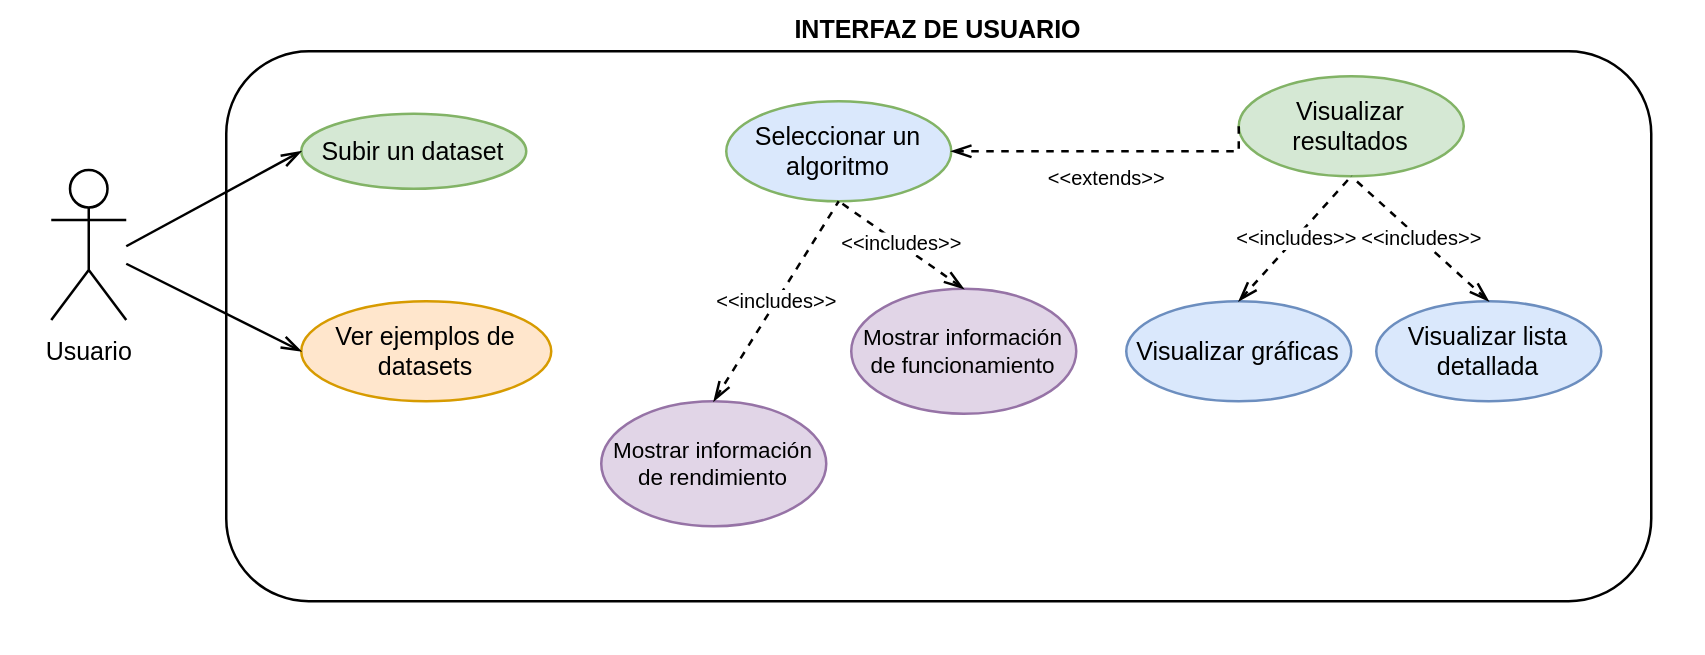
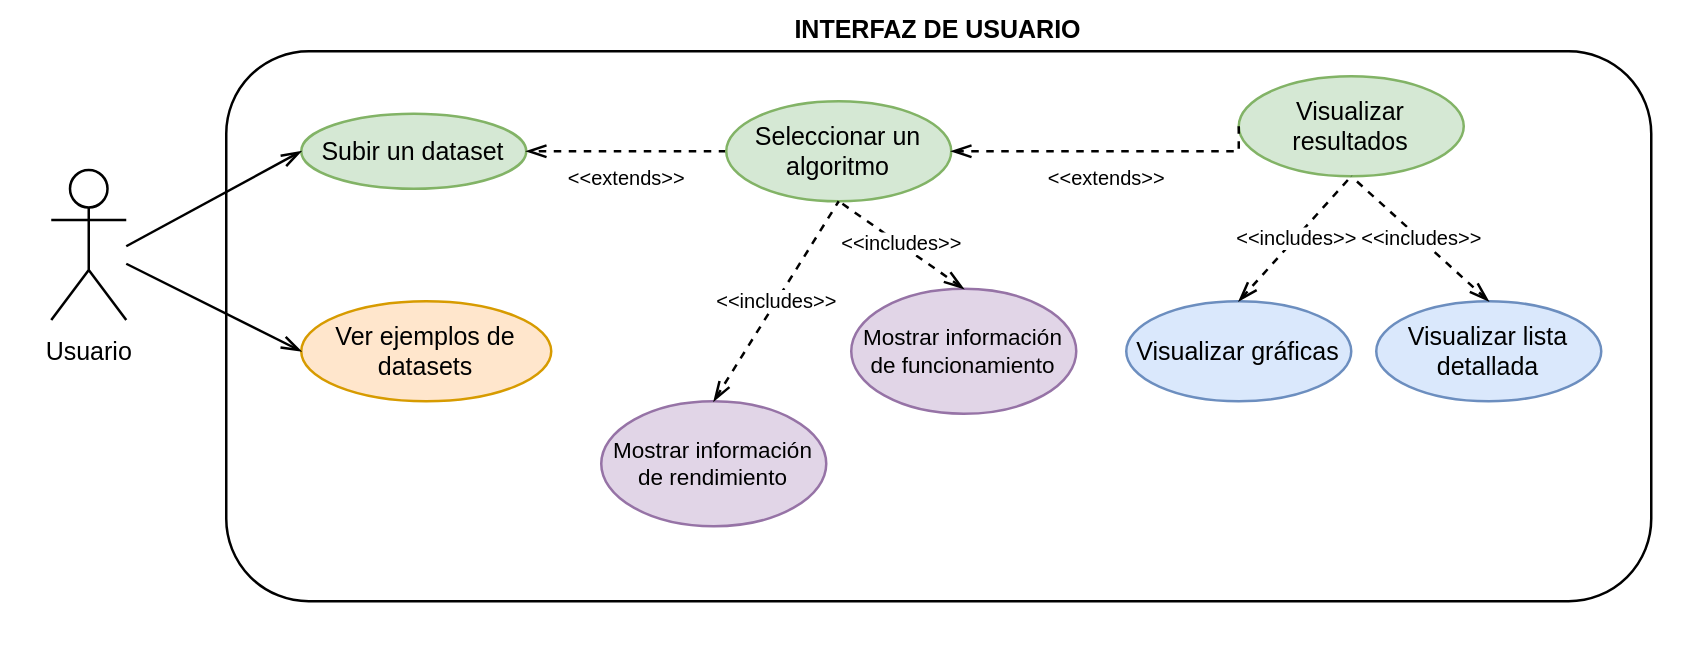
edge "Seleccionar un algoritmo" -> "Subir un dataset": added, label "<<extends>>"
node "Seleccionar un algoritmo": fillcolor #dae8fc -> #d5e8d4
